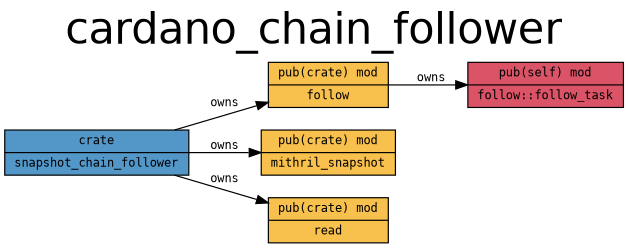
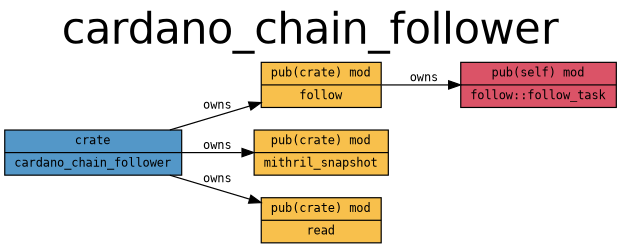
node "crate": text "snapshot_chain_follower" -> "cardano_chain_follower"
